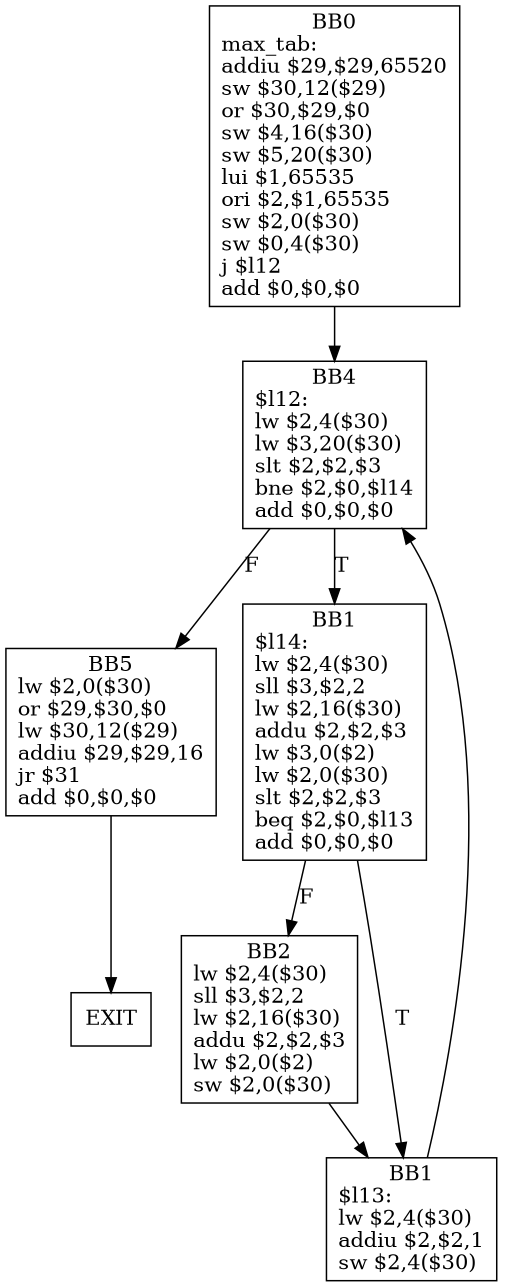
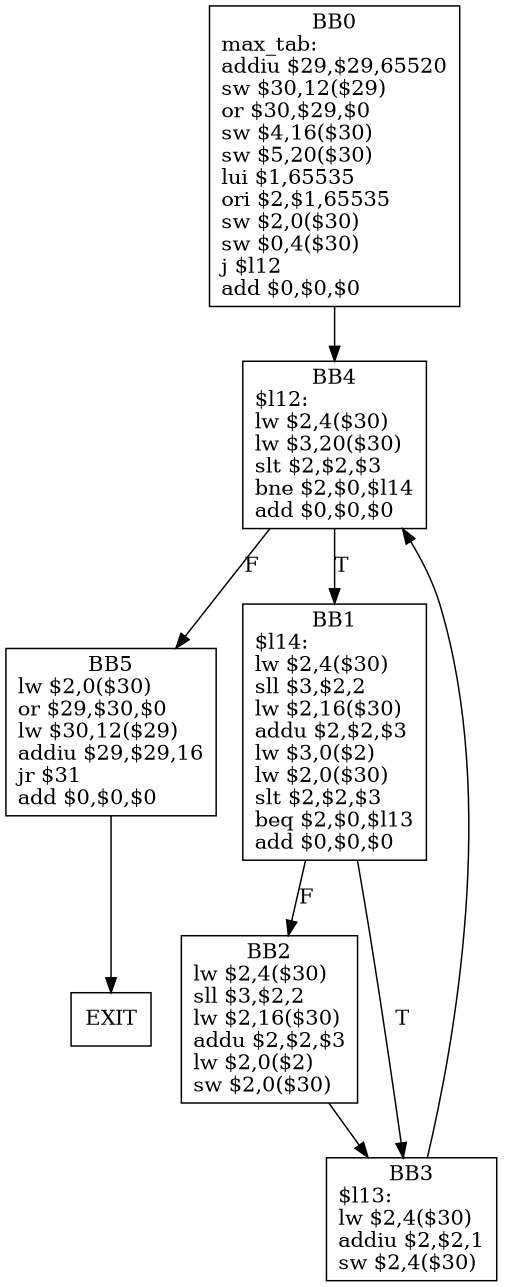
node "BB1 $l13: lw $2,4($30) addiu $2,$2,1 sw $2,4($30)": label "BB1 $l13: lw $2,4($30) addiu $2,$2,1 sw $2,4($30)" -> "BB3 $l13: lw $2,4($30) addiu $2,$2,1 sw $2,4($30)"
